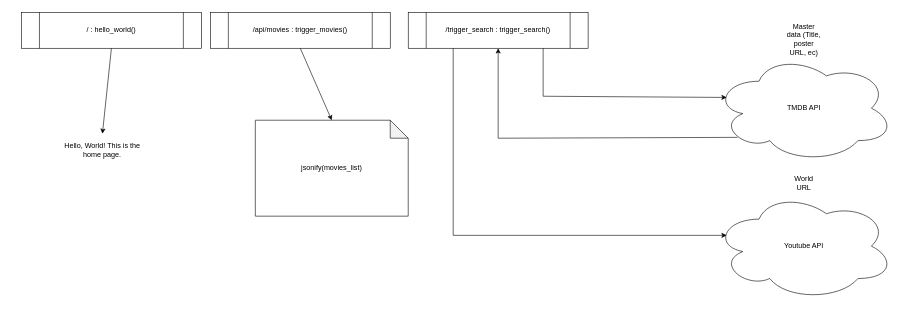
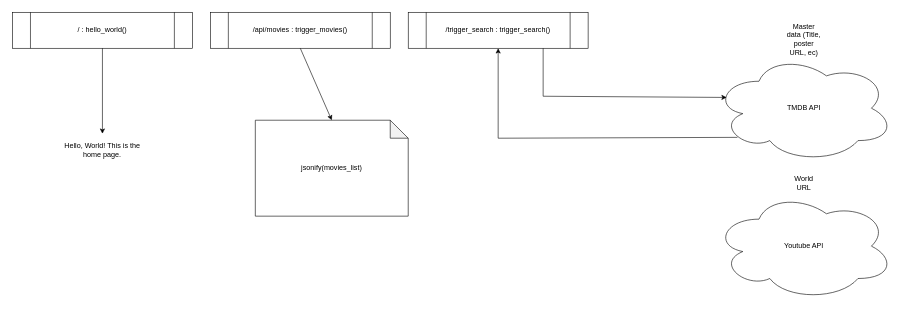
node "/ : hello_world()": moved (111, 30) -> (102, 30)
edge "/trigger_search : trigger_search()" -> "Youtube API": removed
